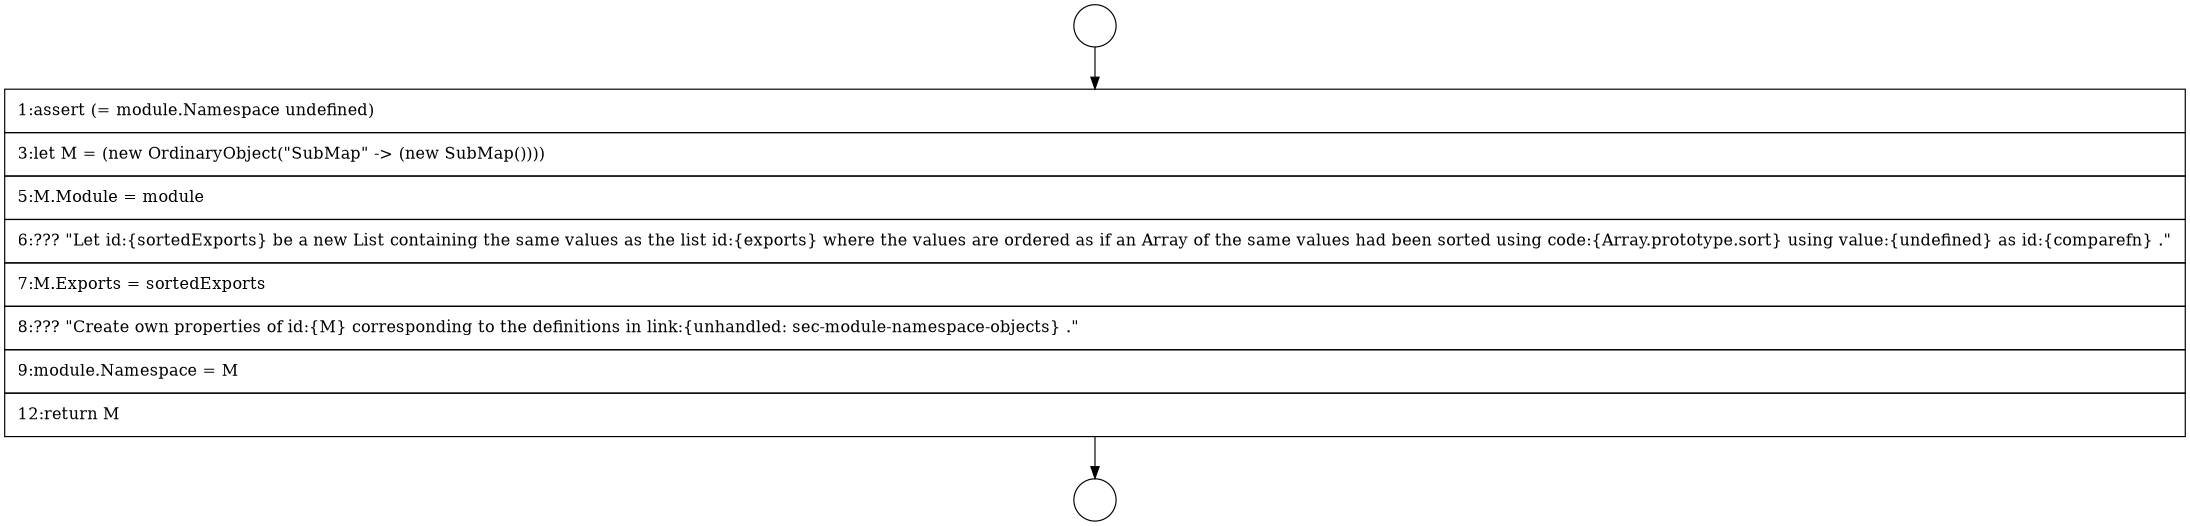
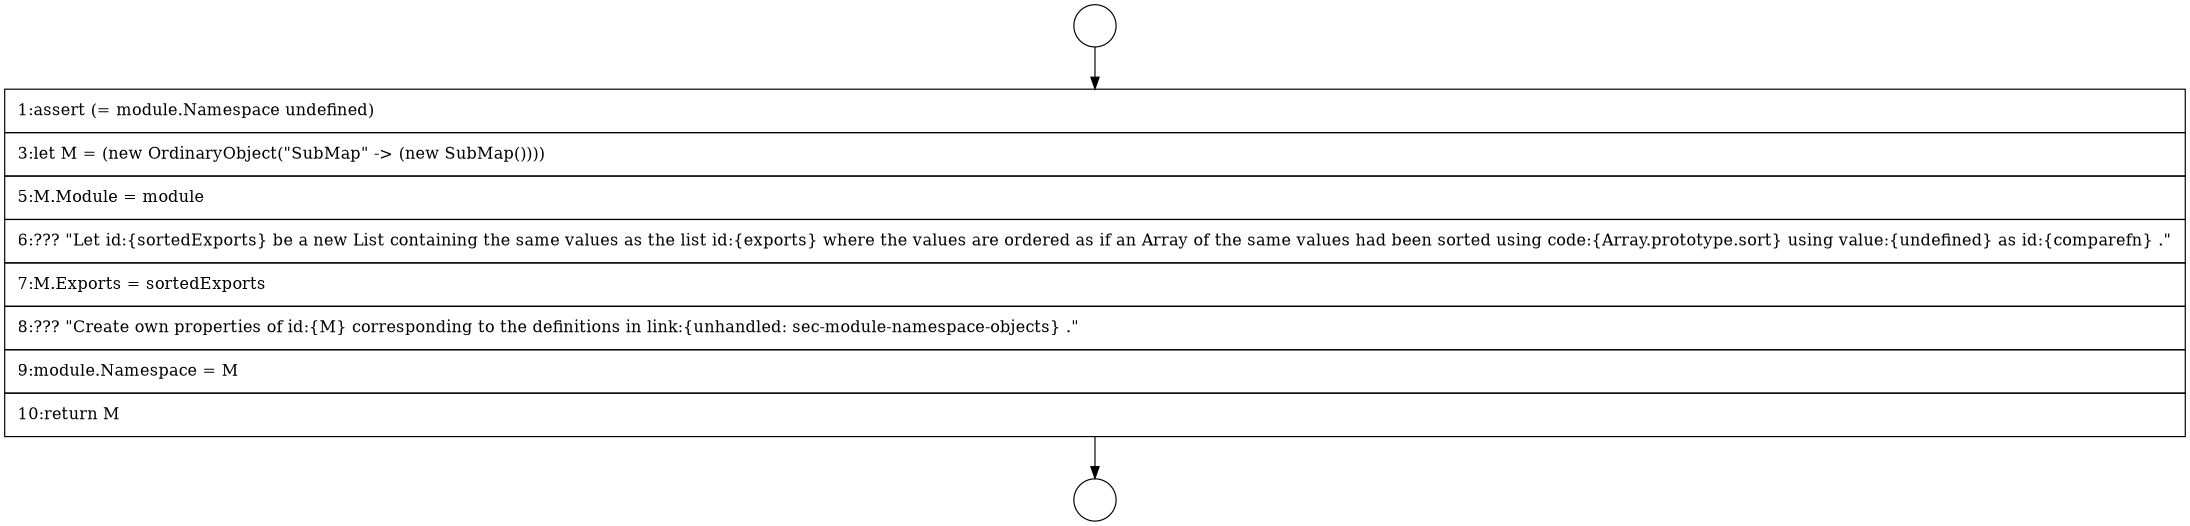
node "1:assert (= module.Namespace undefined)": text "12:return M" -> "10:return M"
